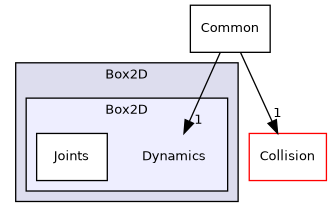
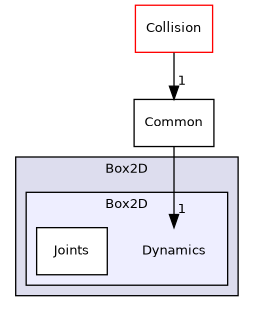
edge "Common" -> "Collision": reversed
